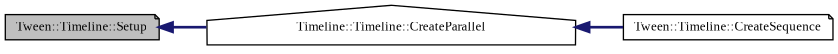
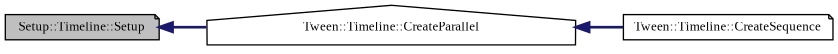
node "Tween::Timeline::Setup": label "Tween::Timeline::Setup" -> "Setup::Timeline::Setup"
node "Timeline::Timeline::CreateParallel": label "Timeline::Timeline::CreateParallel" -> "Tween::Timeline::CreateParallel"
